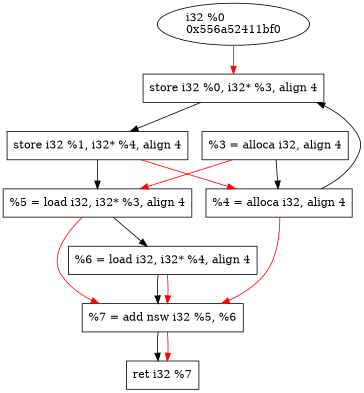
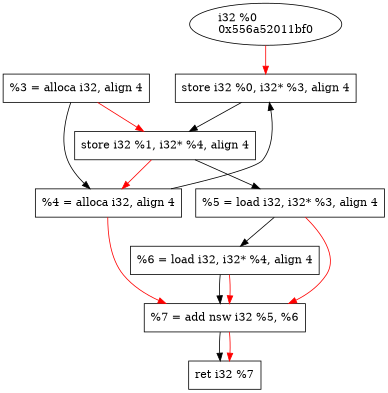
node "i32 %0 0x556a52411bf0": label "i32 %0 0x556a52411bf0" -> "i32 %0 0x556a52011bf0"
edge "%3 = alloca i32, align 4" -> "%5 = load i32, i32* %3, align 4": now "%3 = alloca i32, align 4" -> "store i32 %1, i32* %4, align 4"
